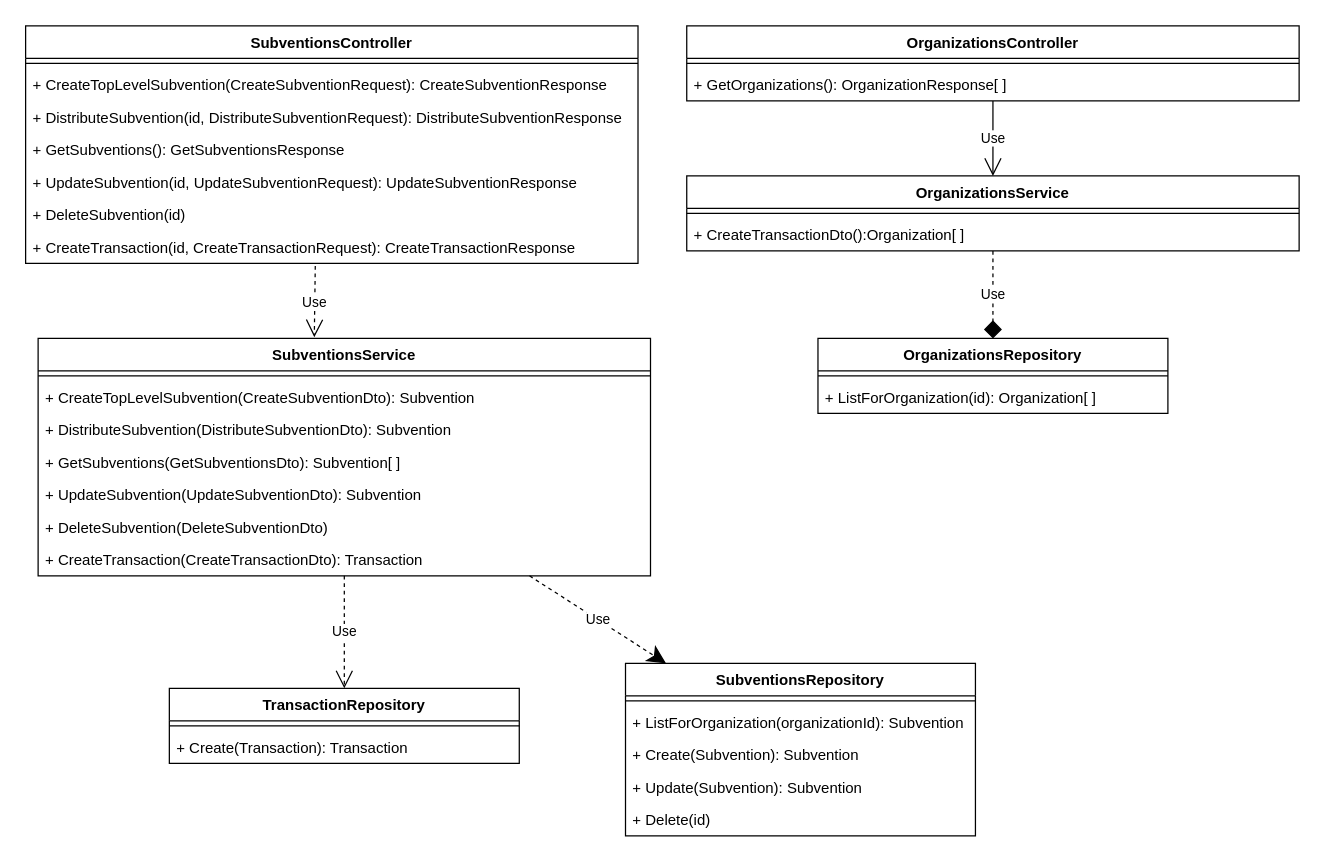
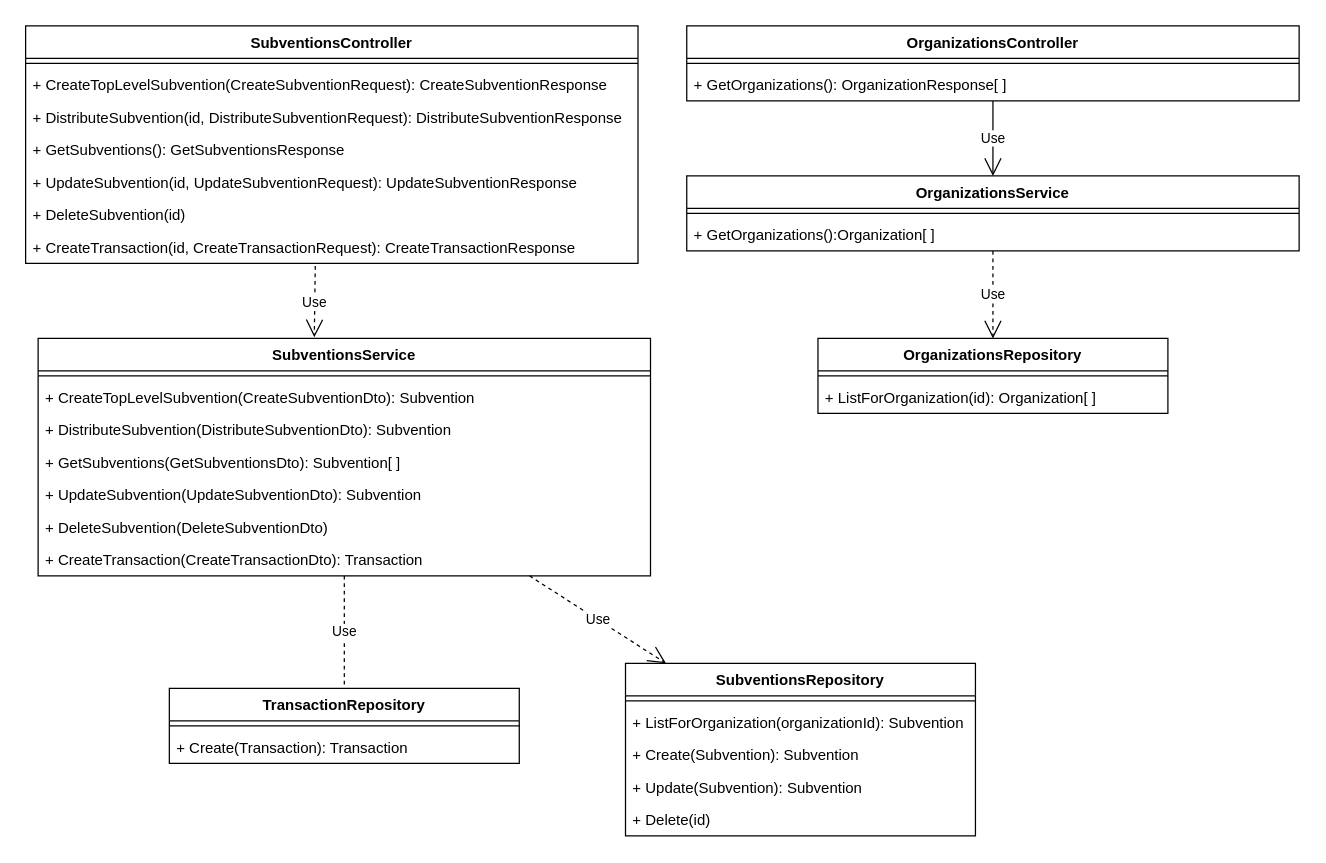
node "+ CreateTransactionDto():Organization[ ]": label "+ CreateTransactionDto():Organization[ ]" -> "+ GetOrganizations():Organization[ ]"
edge "OrganizationsService" -> "OrganizationsRepository": arrowhead diamond -> open
edge "SubventionsService" -> "SubventionsRepository": arrowhead classic -> open
edge "SubventionsService" -> "TransactionRepository": arrowhead open -> none
